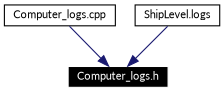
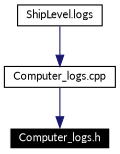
edge "ShipLevel.logs" -> "Computer_logs.h": now "ShipLevel.logs" -> "Computer_logs.cpp"
